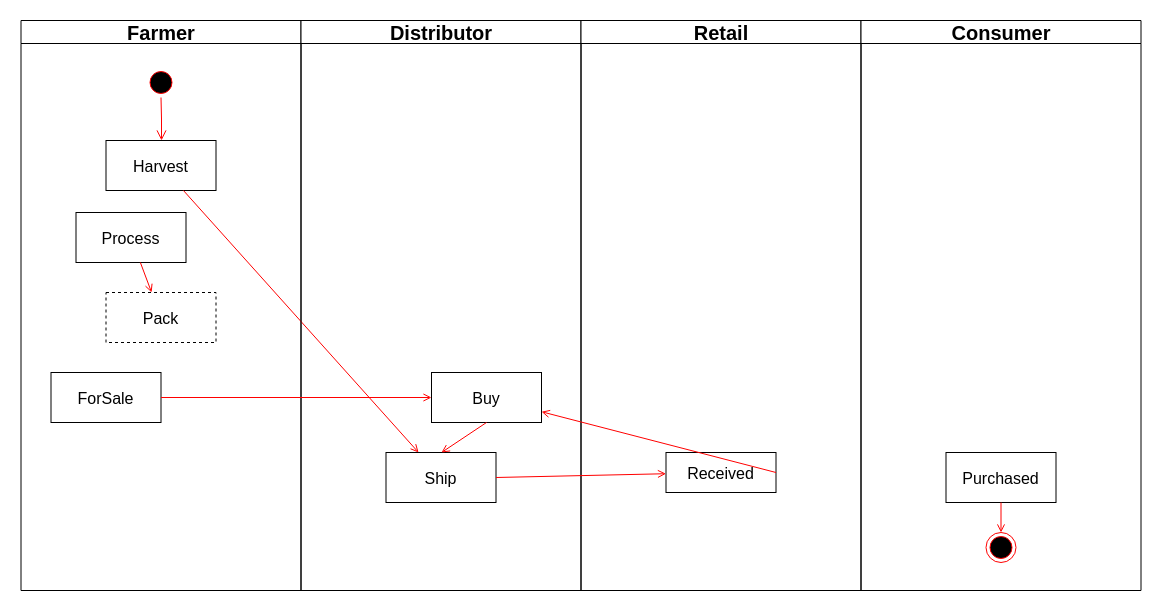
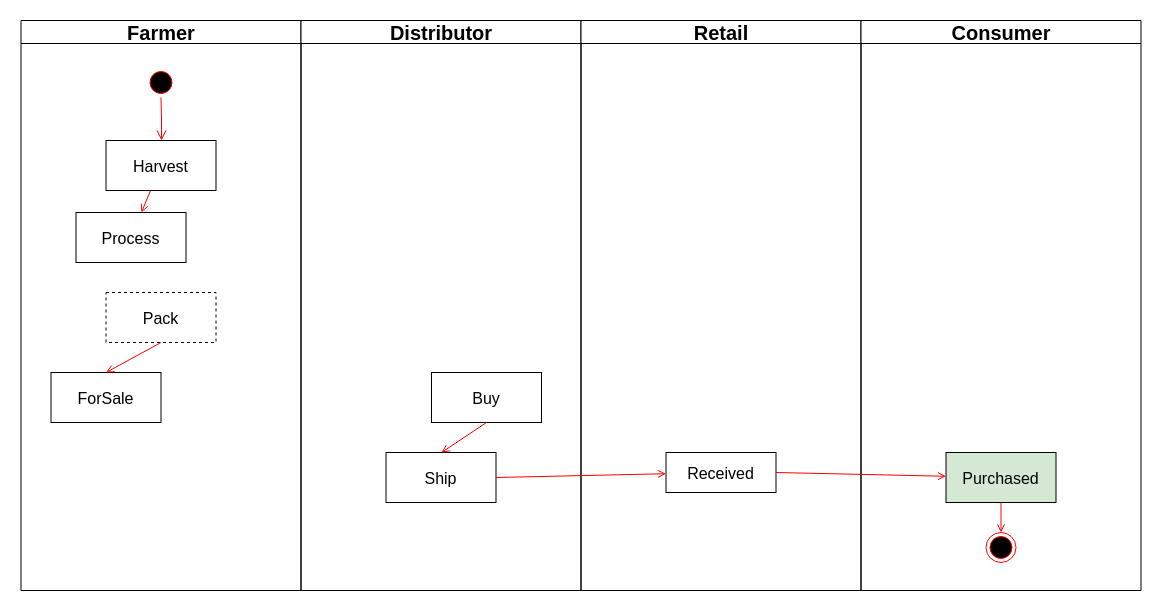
edge "Process" -> "Pack": removed
edge "Harvest" -> "Ship": now "Harvest" -> "Process"
edge "Pack" -> "ForSale": added
edge "ForSale" -> "Buy": removed
edge "Received" -> "Buy": now "Received" -> "Purchased"
node "Purchased": fillcolor #ffffff -> #d5e8d4
